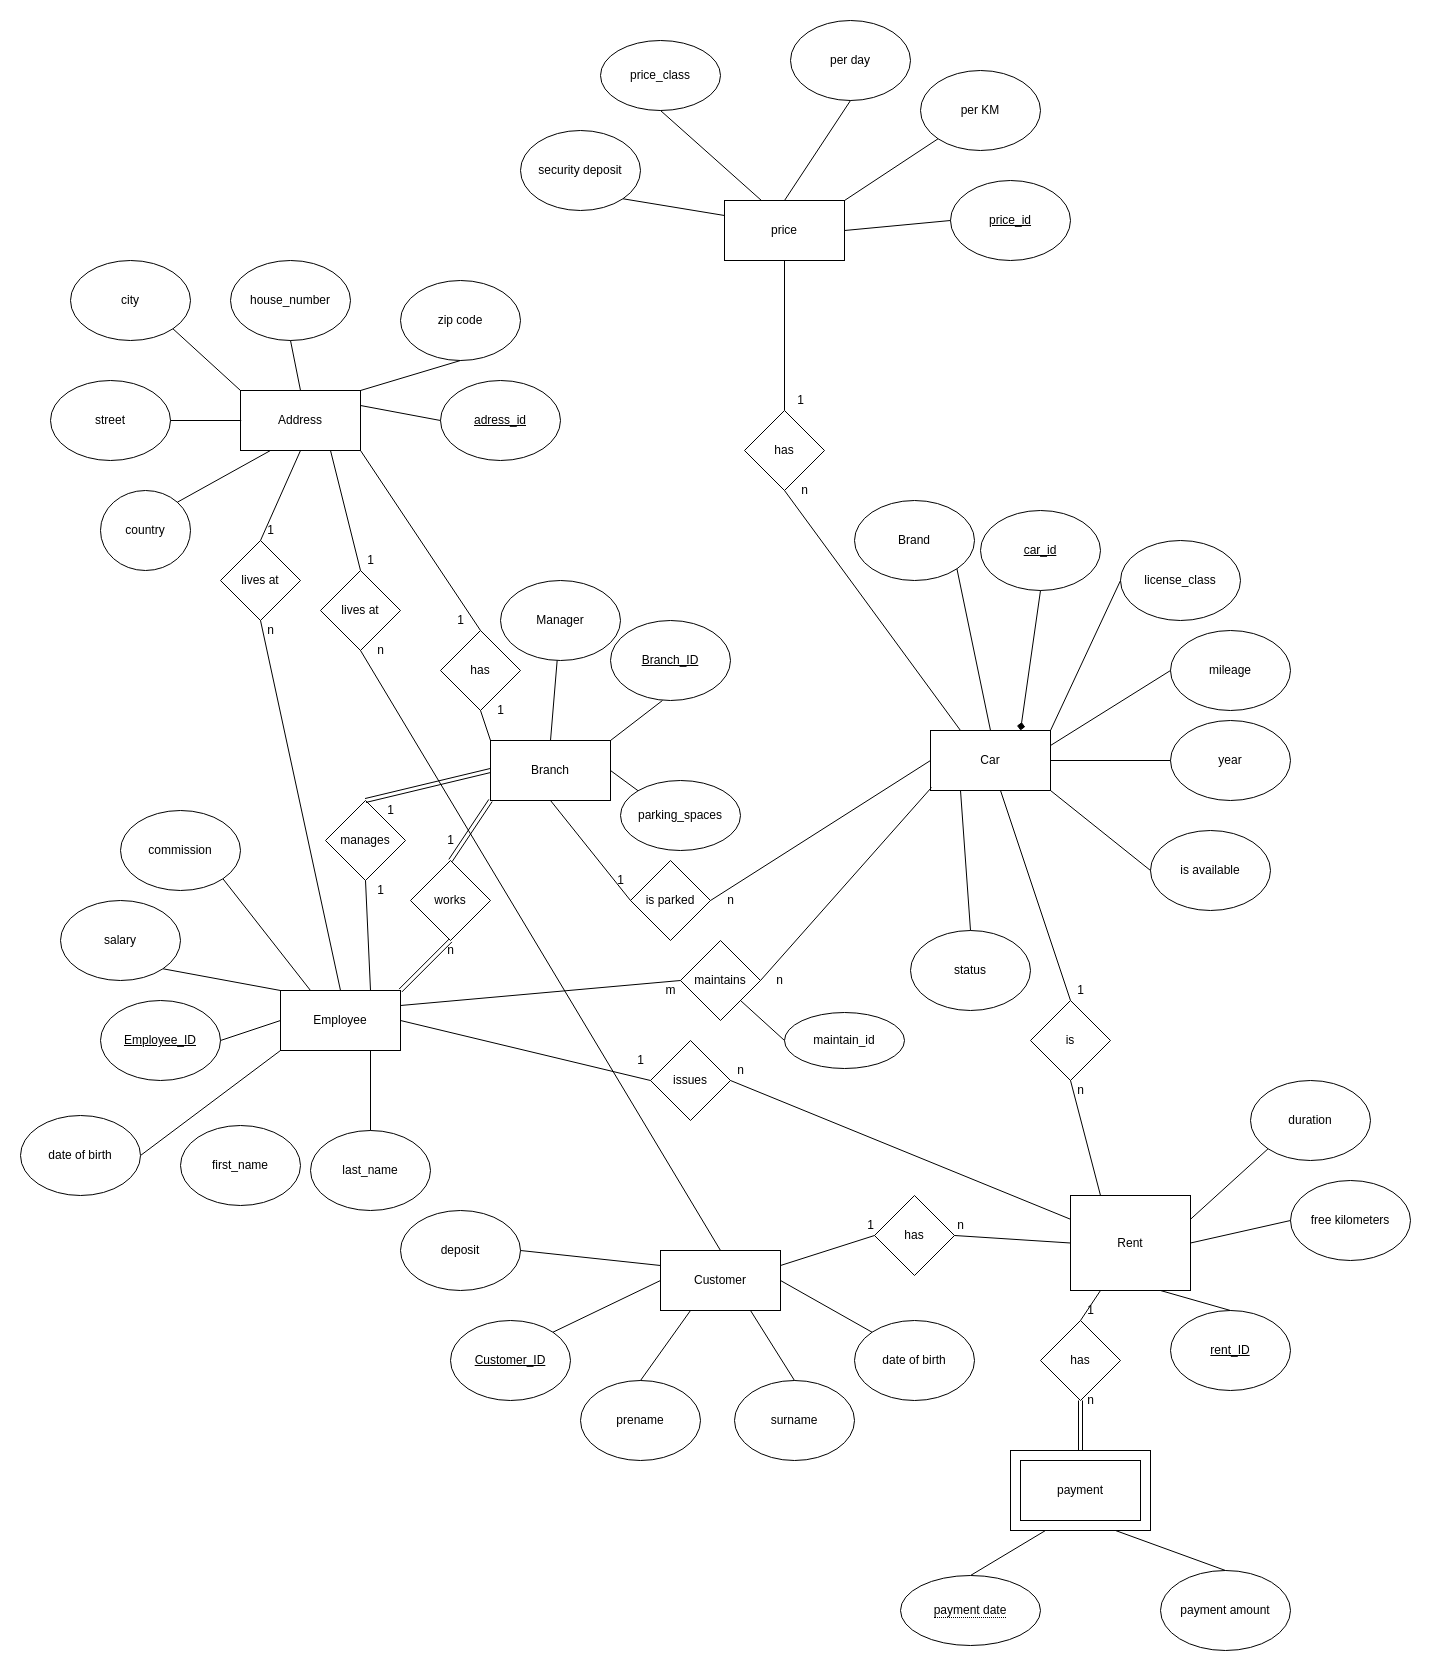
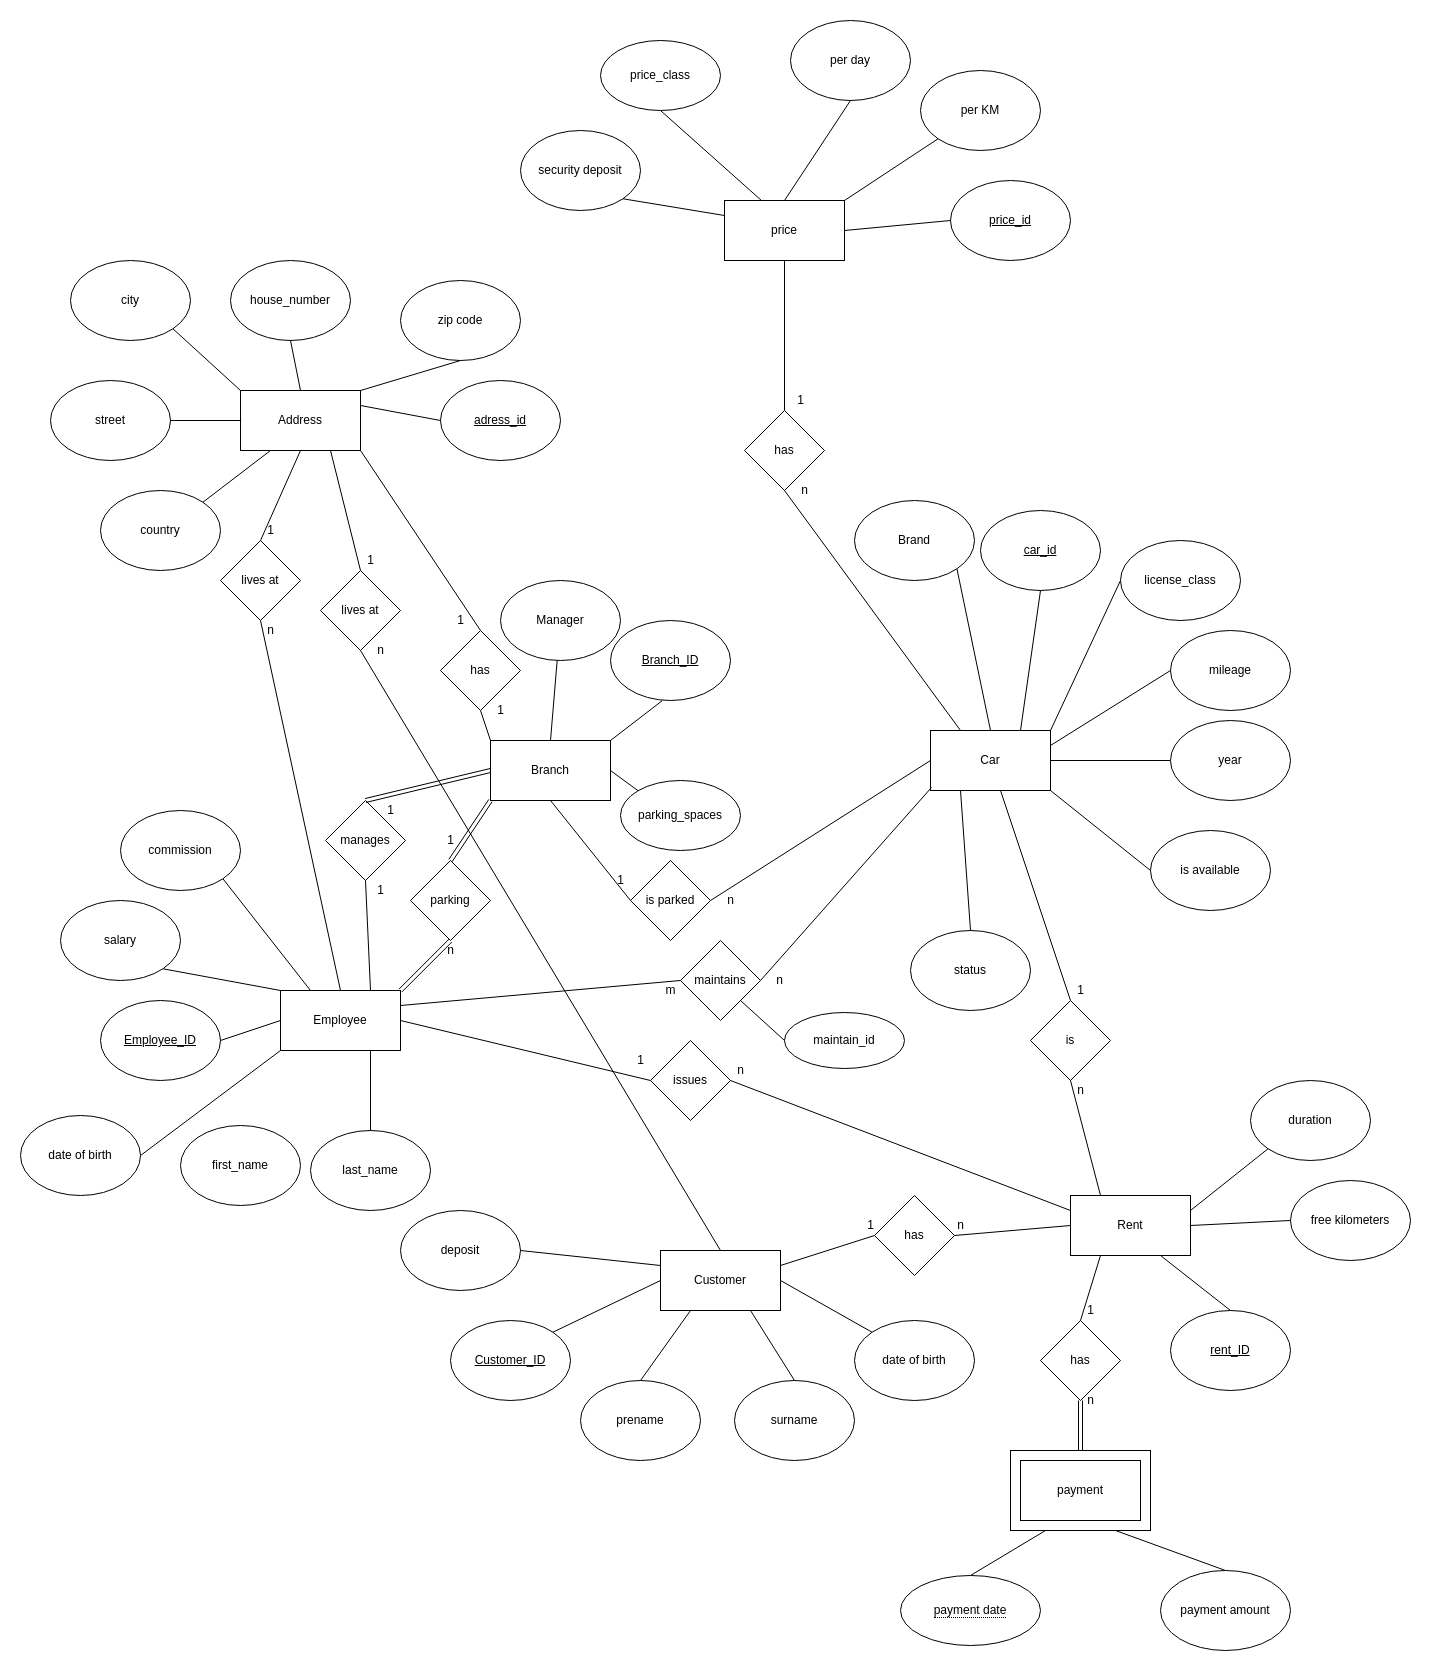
node "country": size 90x80 -> 120x80
edge "car_id" -> "Car": arrowhead diamond -> none
node "works": label "works" -> "parking"
node "Rent": size 120x95 -> 120x60
